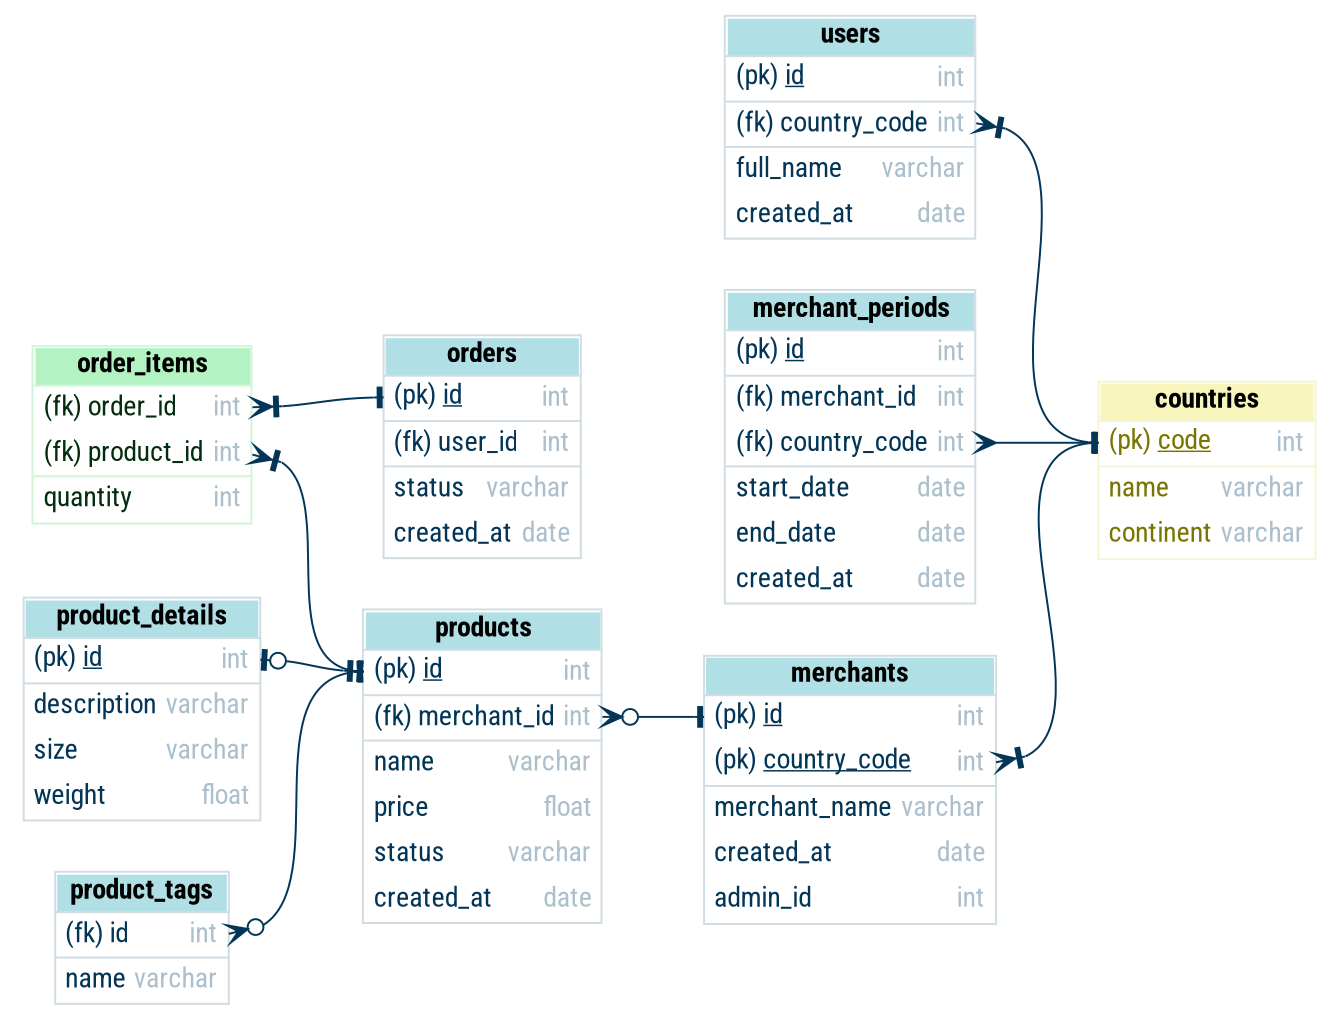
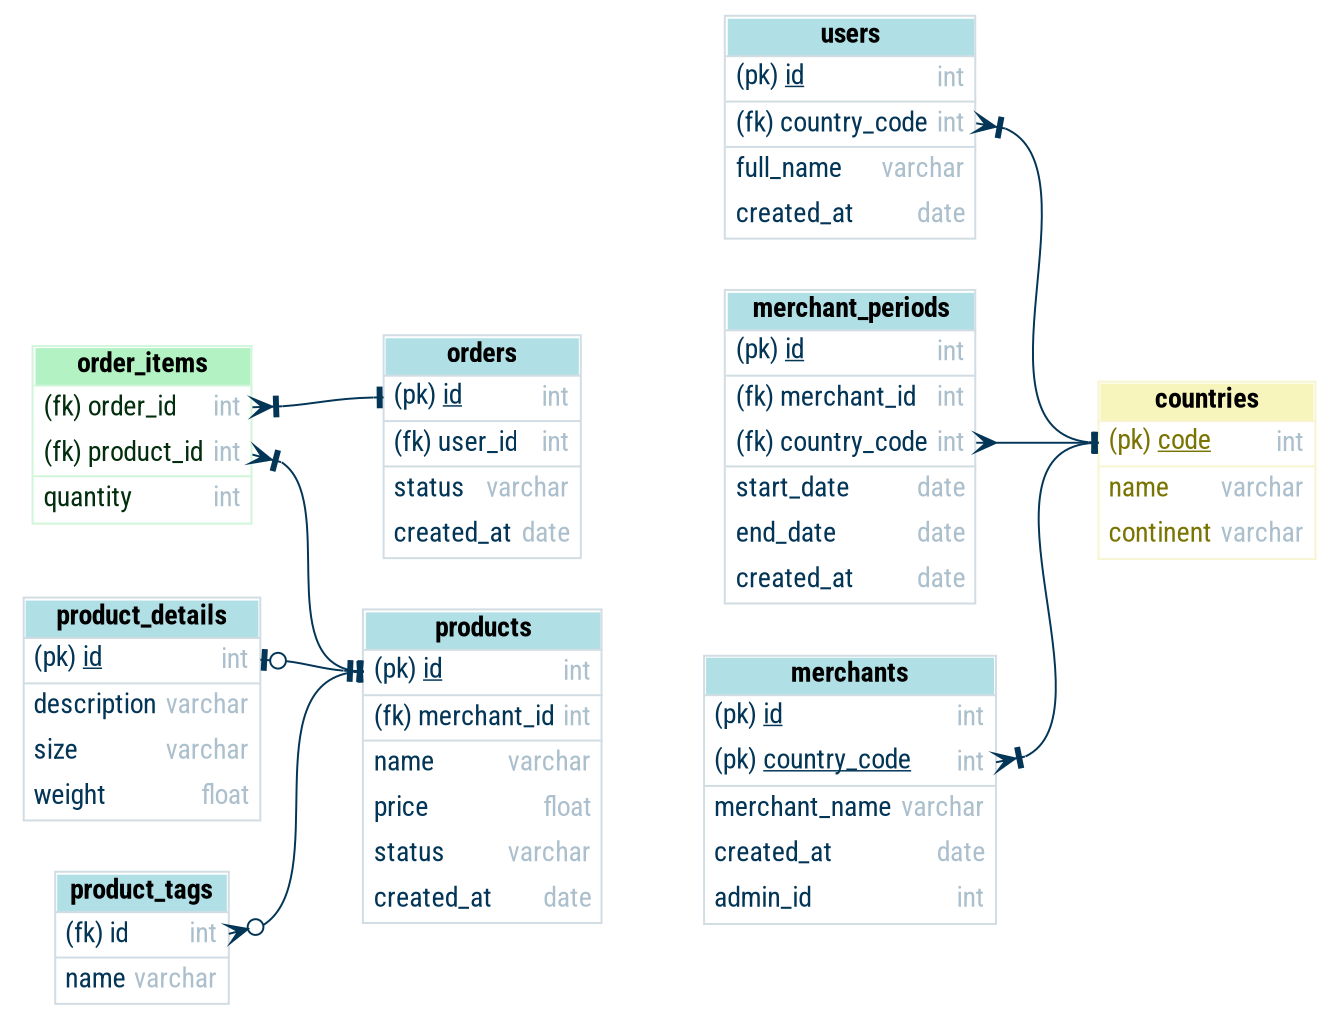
edge "products" -- "merchants": removed
